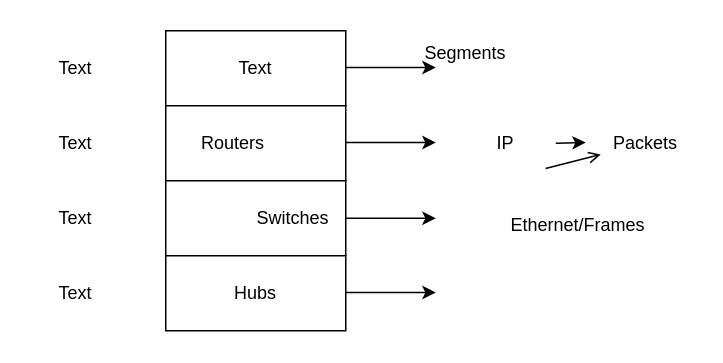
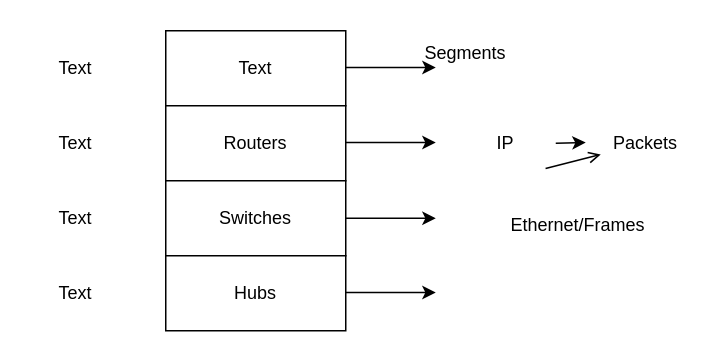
node "Routers": moved (233, 143) -> (256, 143)
node "Switches": moved (293, 218) -> (256, 218)
